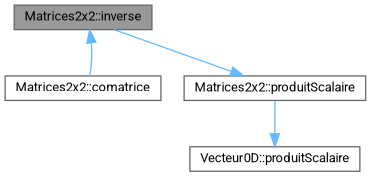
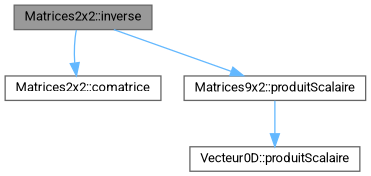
edge "Matrices2x2::comatrice" -> "Matrices2x2::inverse": reversed
node "Matrices2x2::produitScalaire": label "Matrices2x2::produitScalaire" -> "Matrices9x2::produitScalaire"
